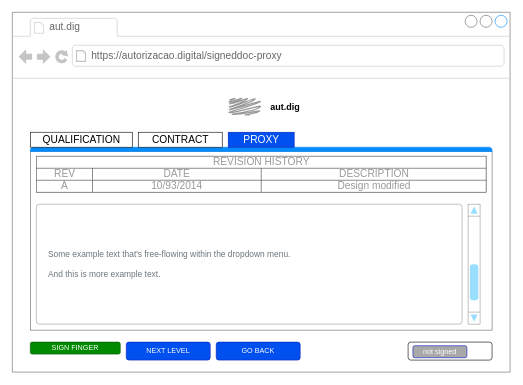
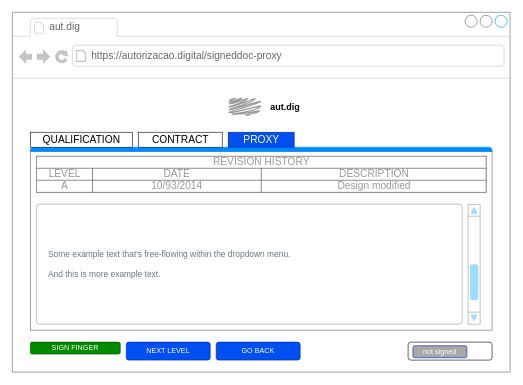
node "REV": label "REV" -> "LEVEL"
